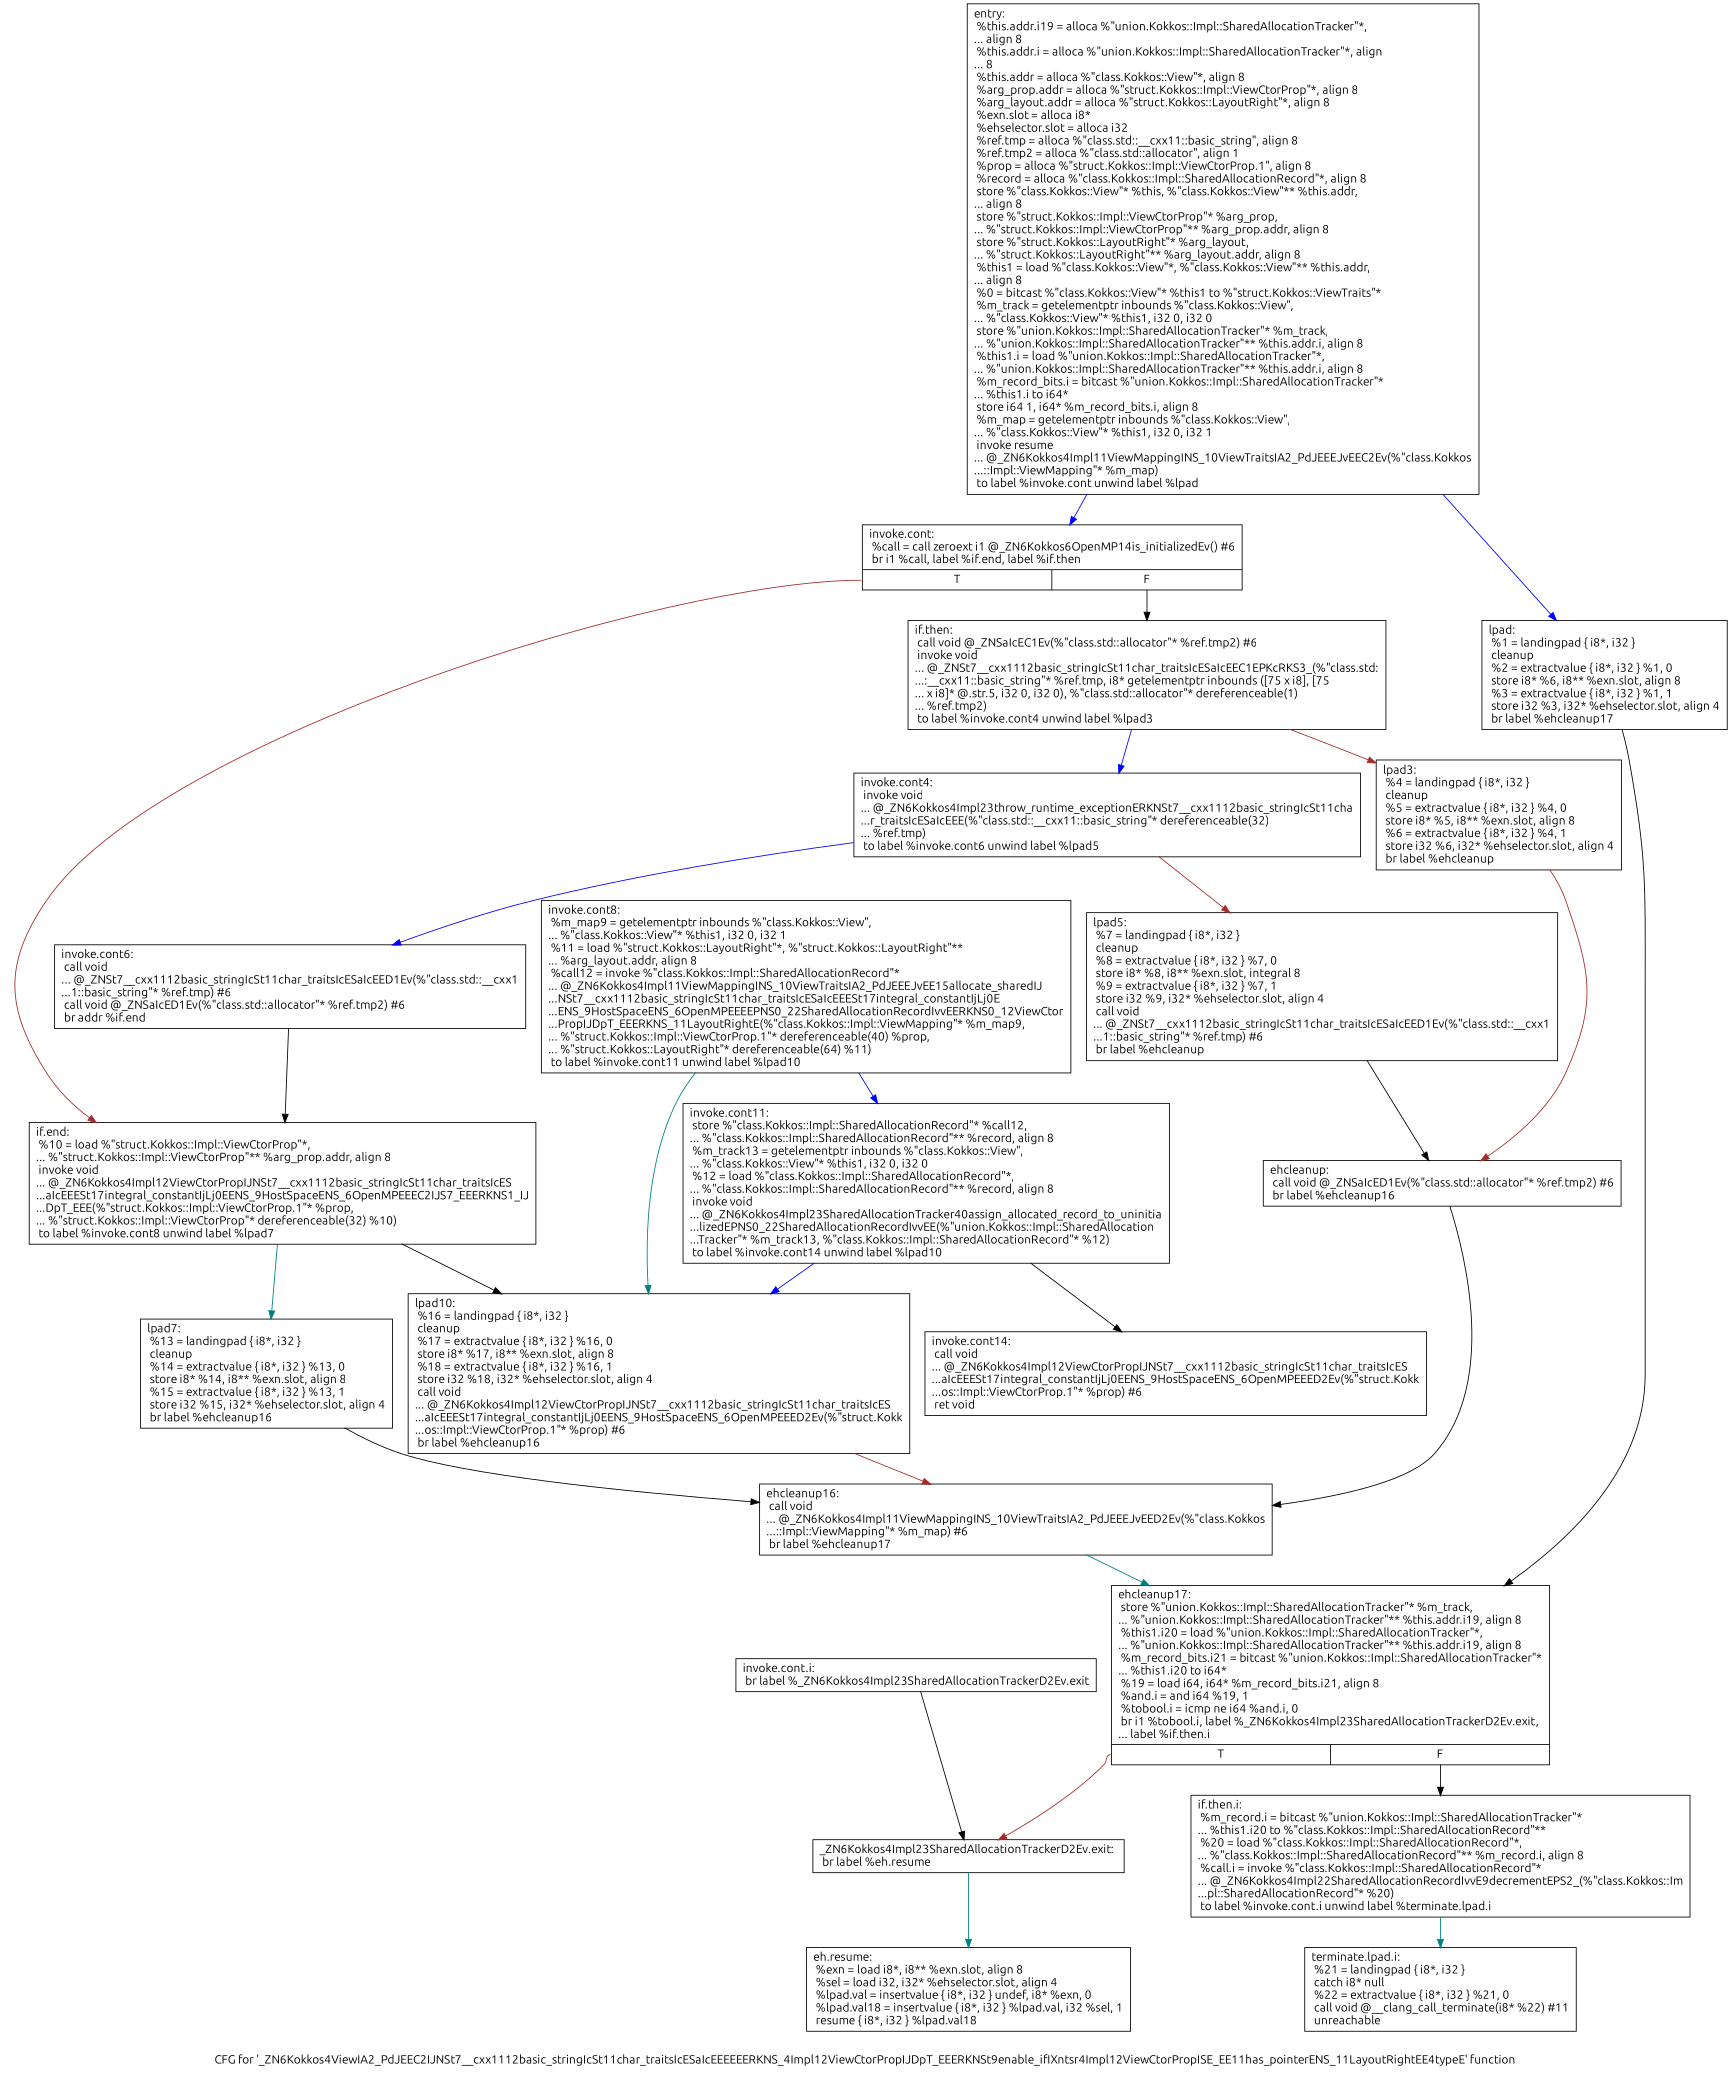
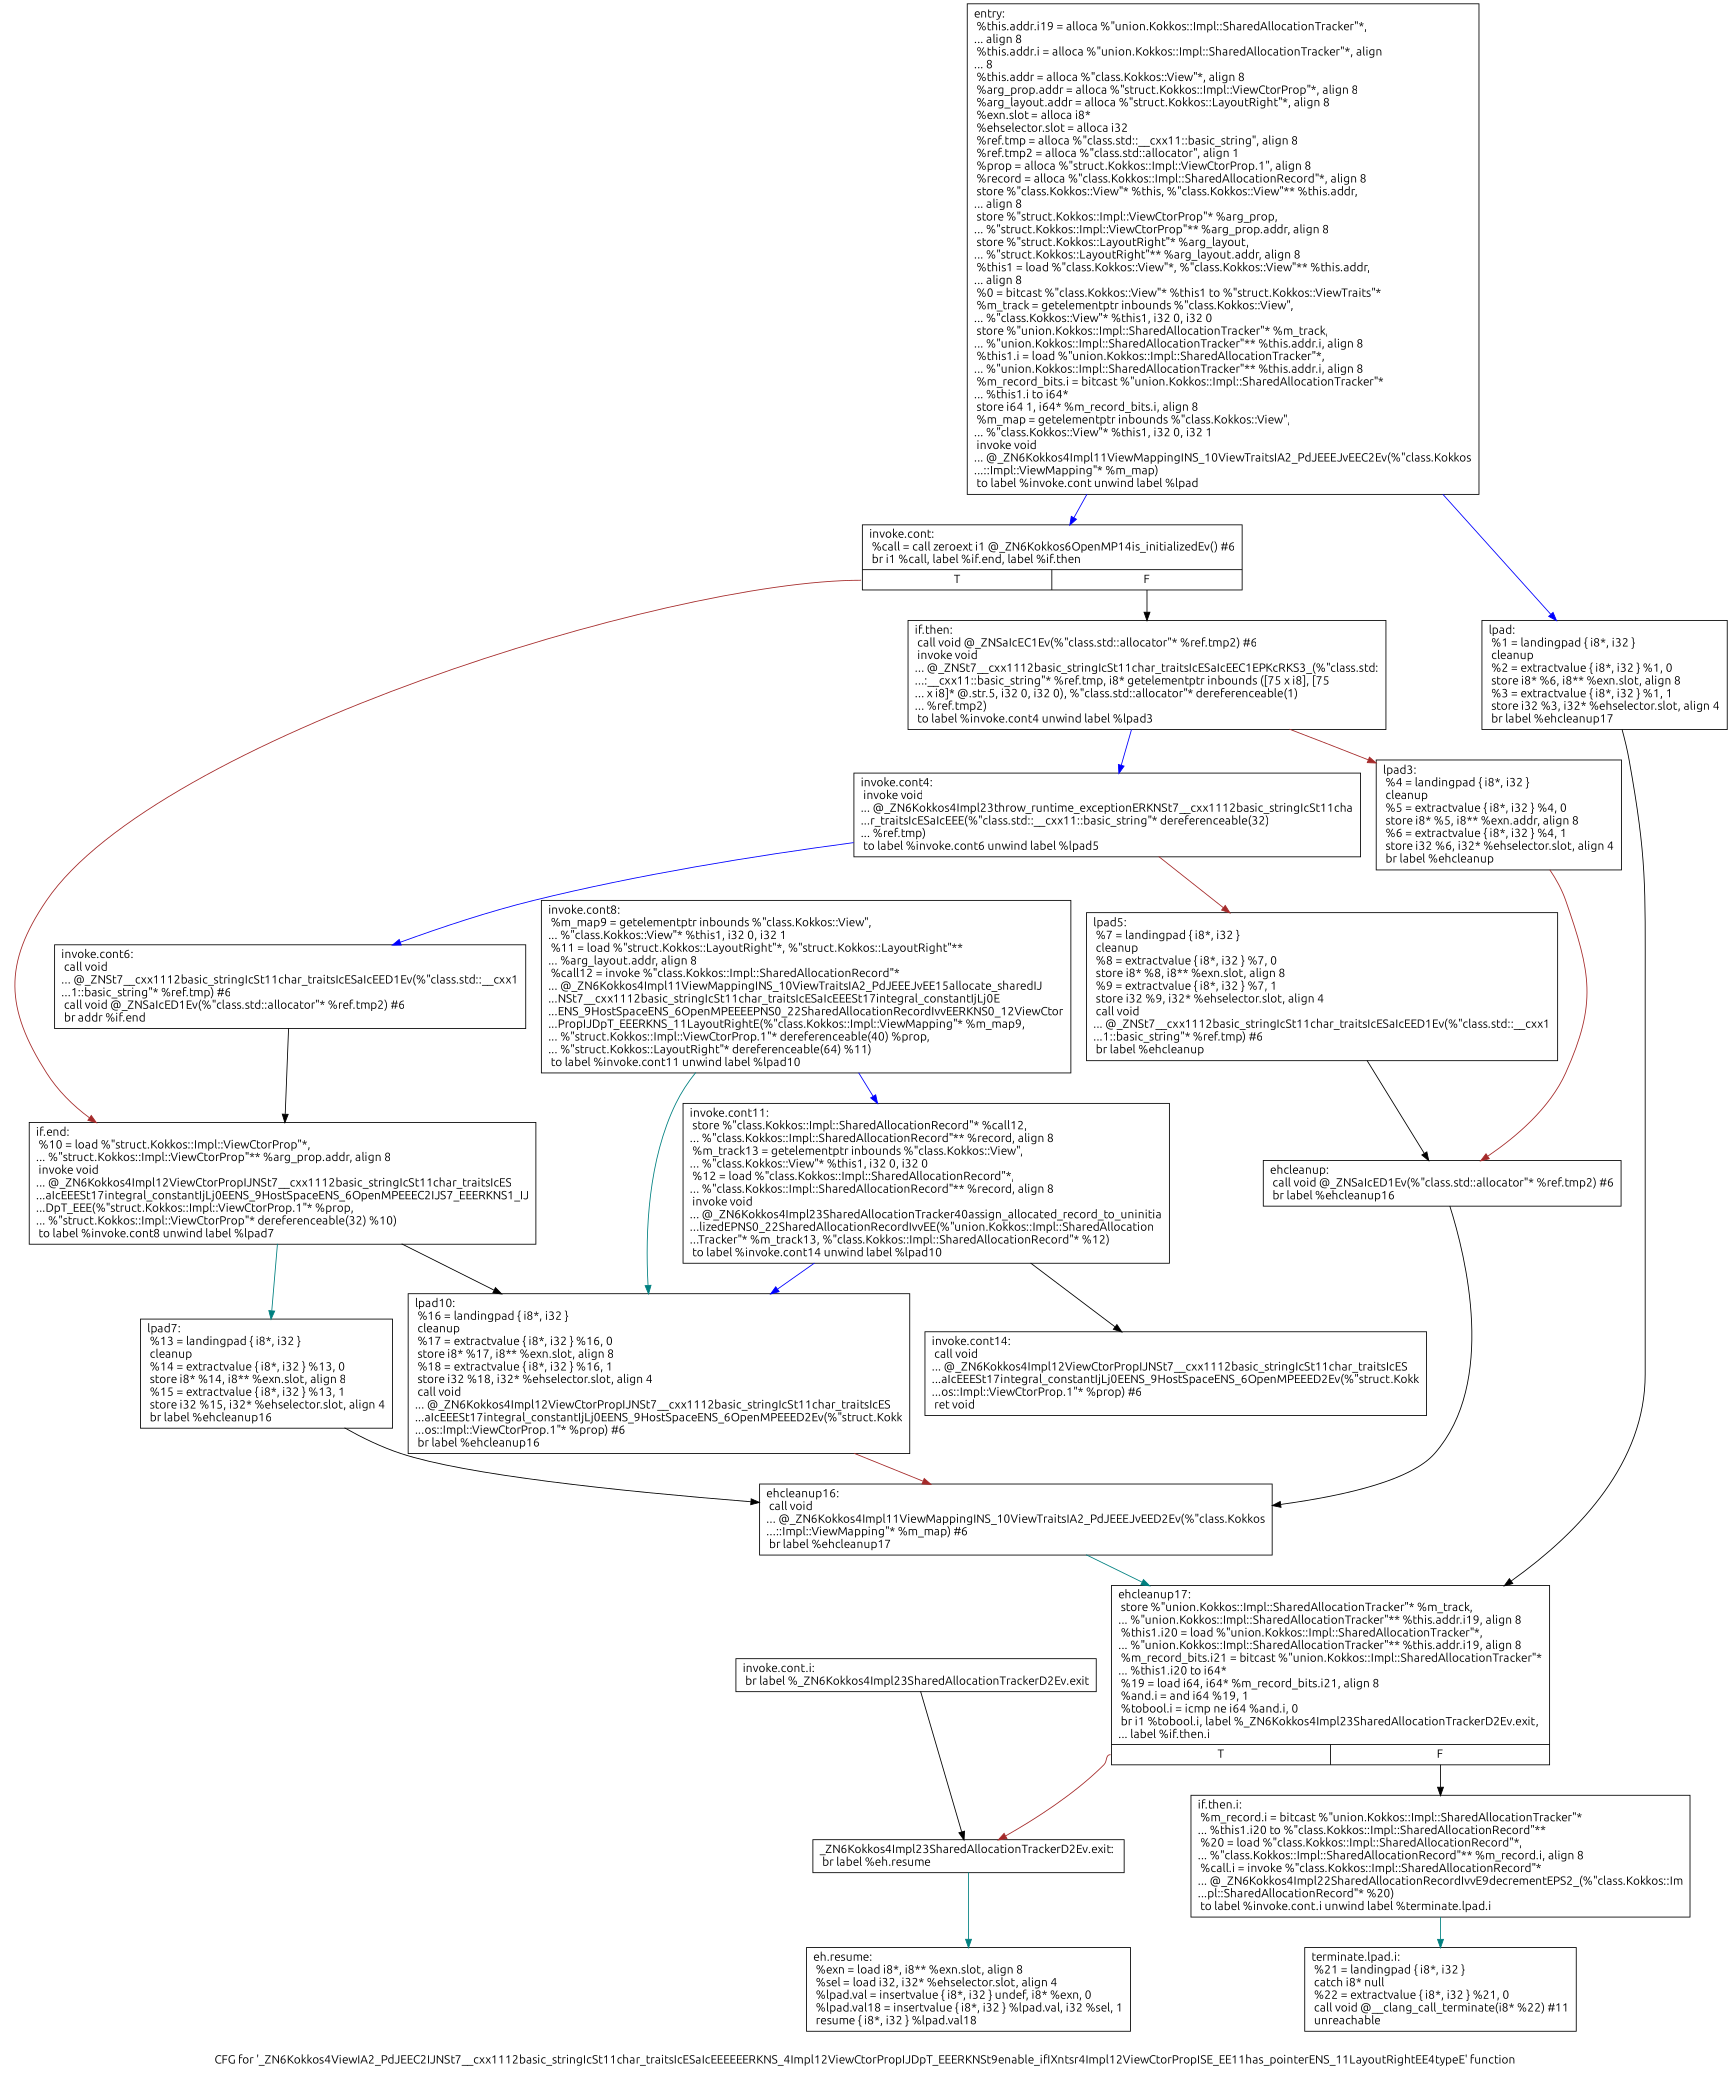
node "entry:": text "invoke resume" -> "invoke void"
node "lpad3:": text "store i8* %5, i8** %exn.slot, align 8" -> "store i8* %5, i8** %exn.addr, align 8"
node "lpad5:": text "store i8* %8, i8** %exn.slot, integral 8" -> "store i8* %8, i8** %exn.slot, align 8"
